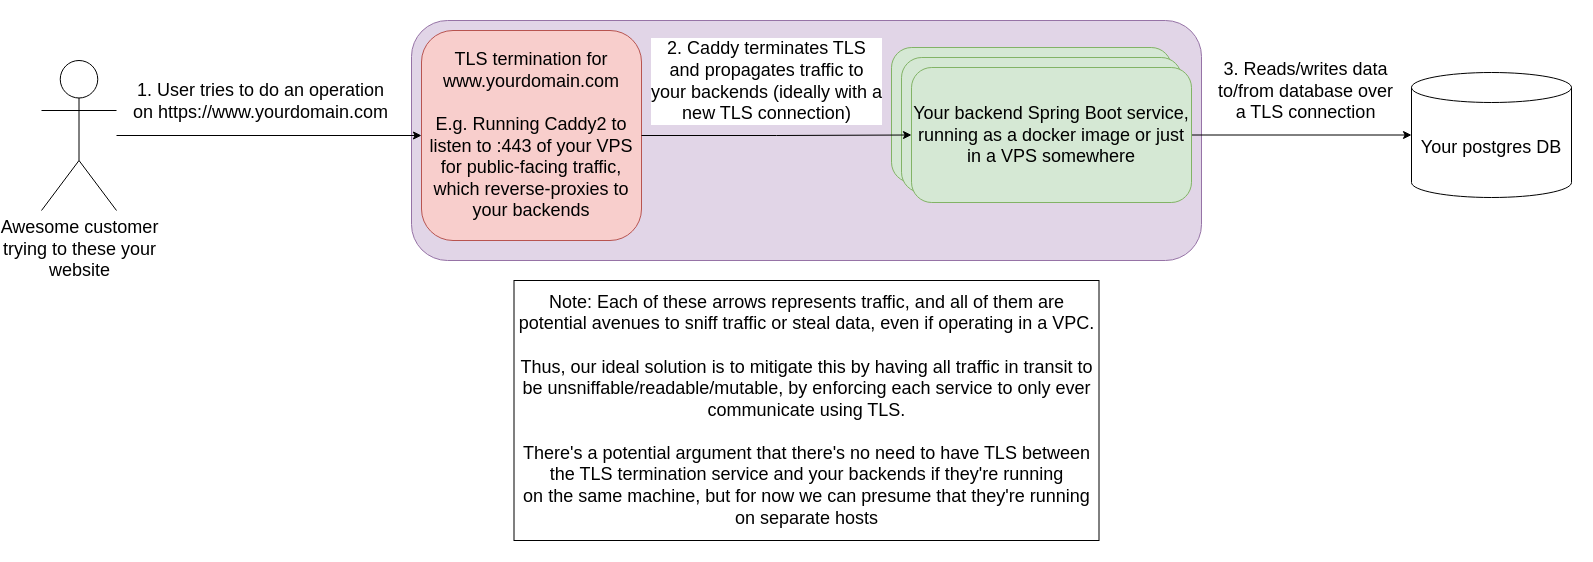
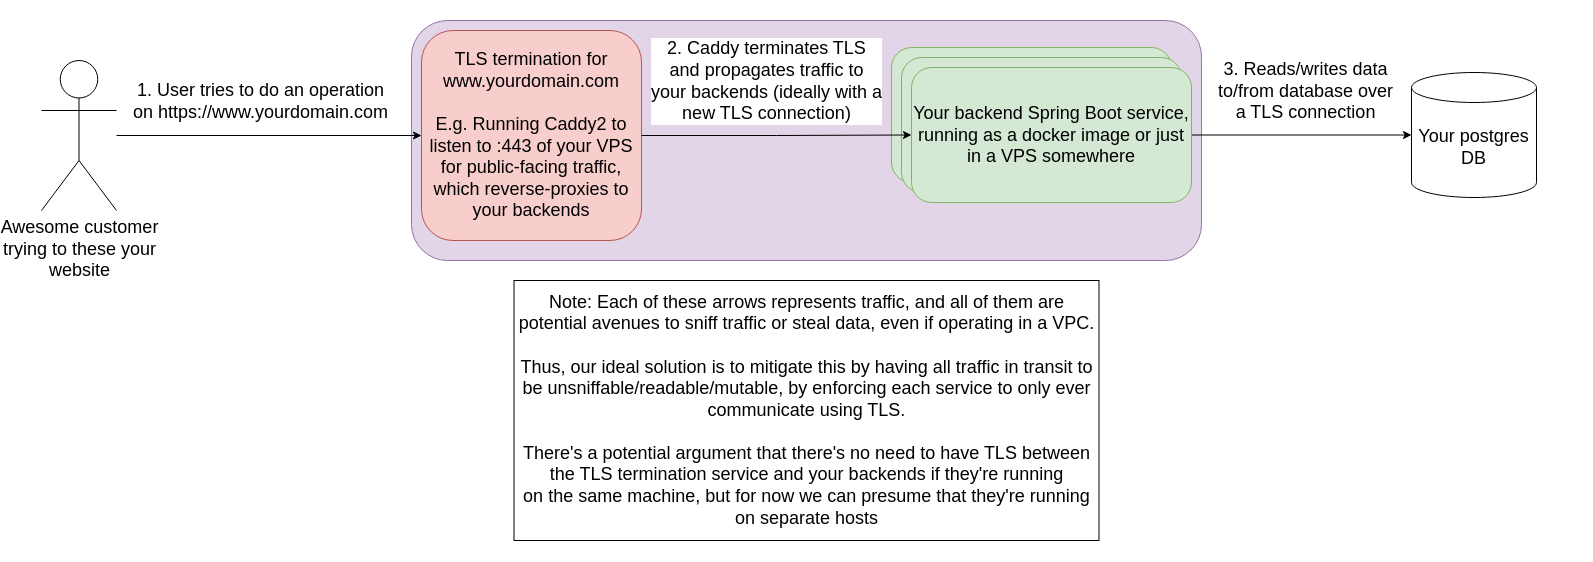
node "Your postgres DB": size 160x125 -> 125x125
